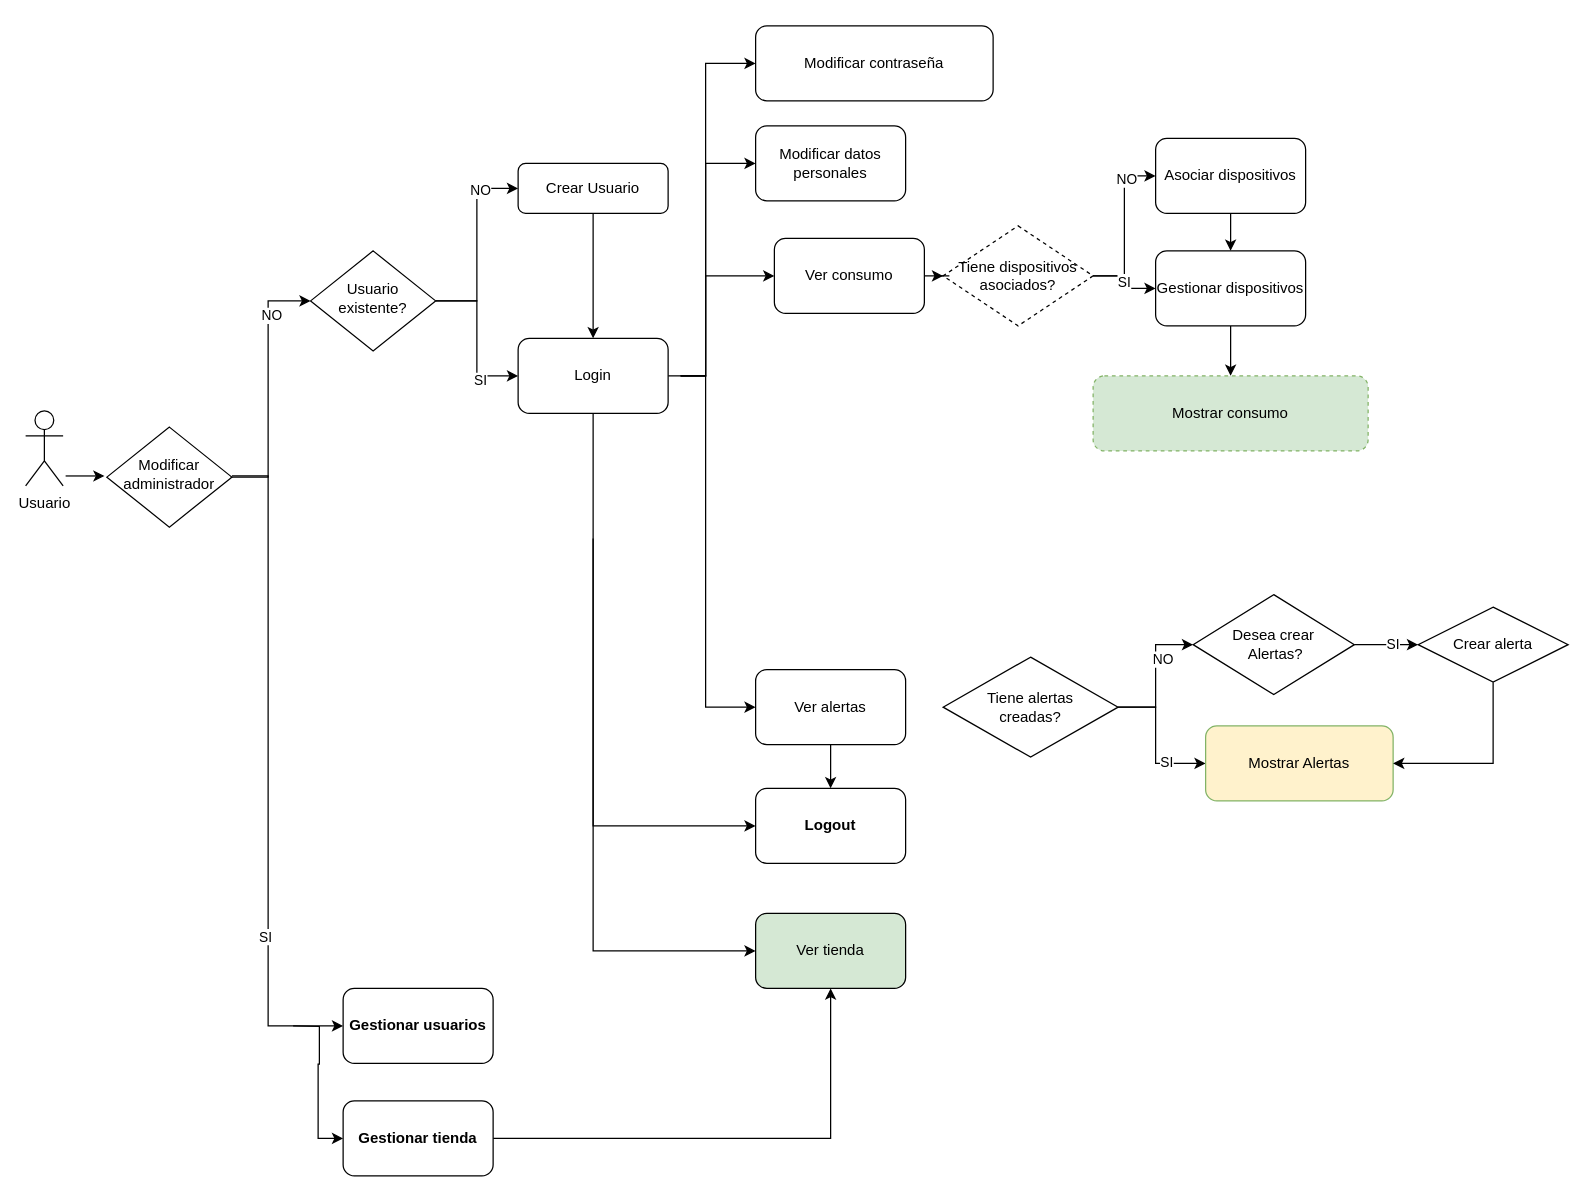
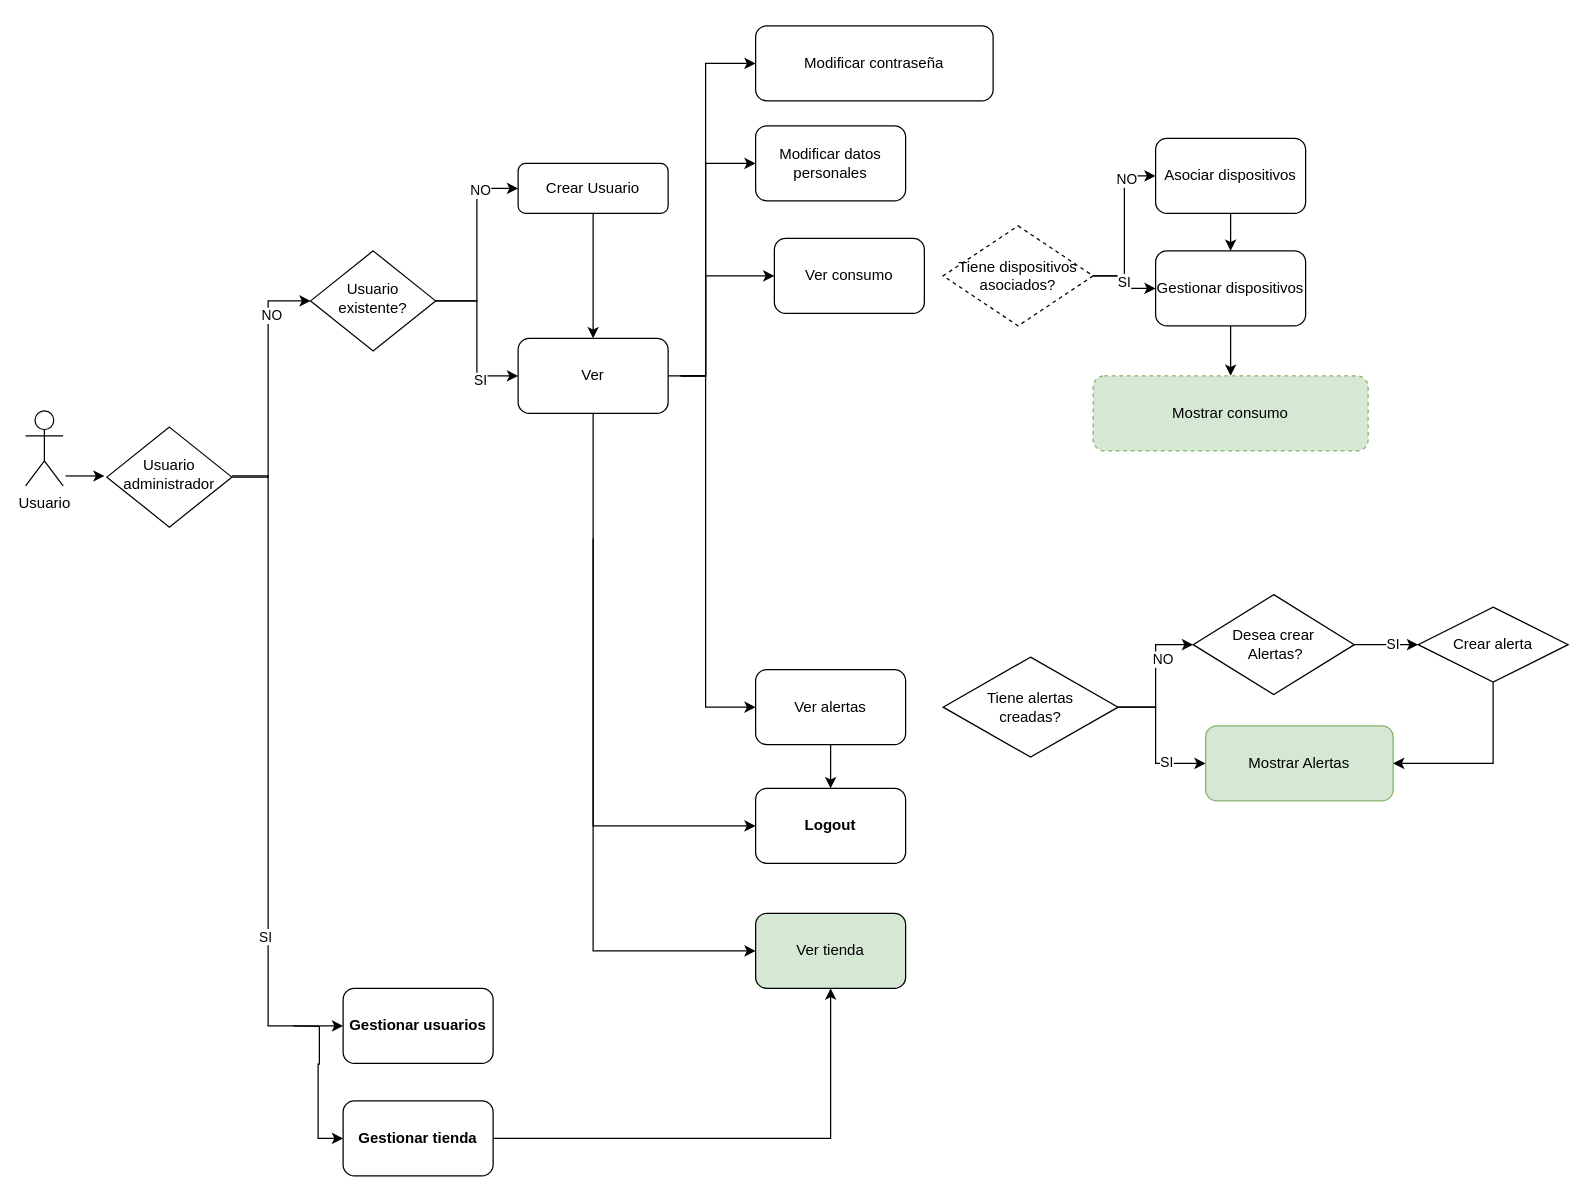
edge "Ver consumo" -> "Tiene dispositivos asociados?": removed
node "Login": label "Login" -> "Ver"
node "Modificar administrador": label "Modificar administrador" -> "Usuario administrador"
node "Mostrar Alertas": fillcolor #fff2cc -> #d5e8d4
